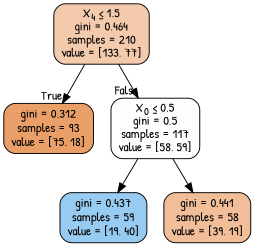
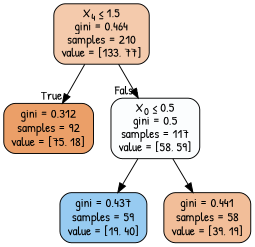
node "gini = 0.312": text "samples = 93" -> "samples = 92"
